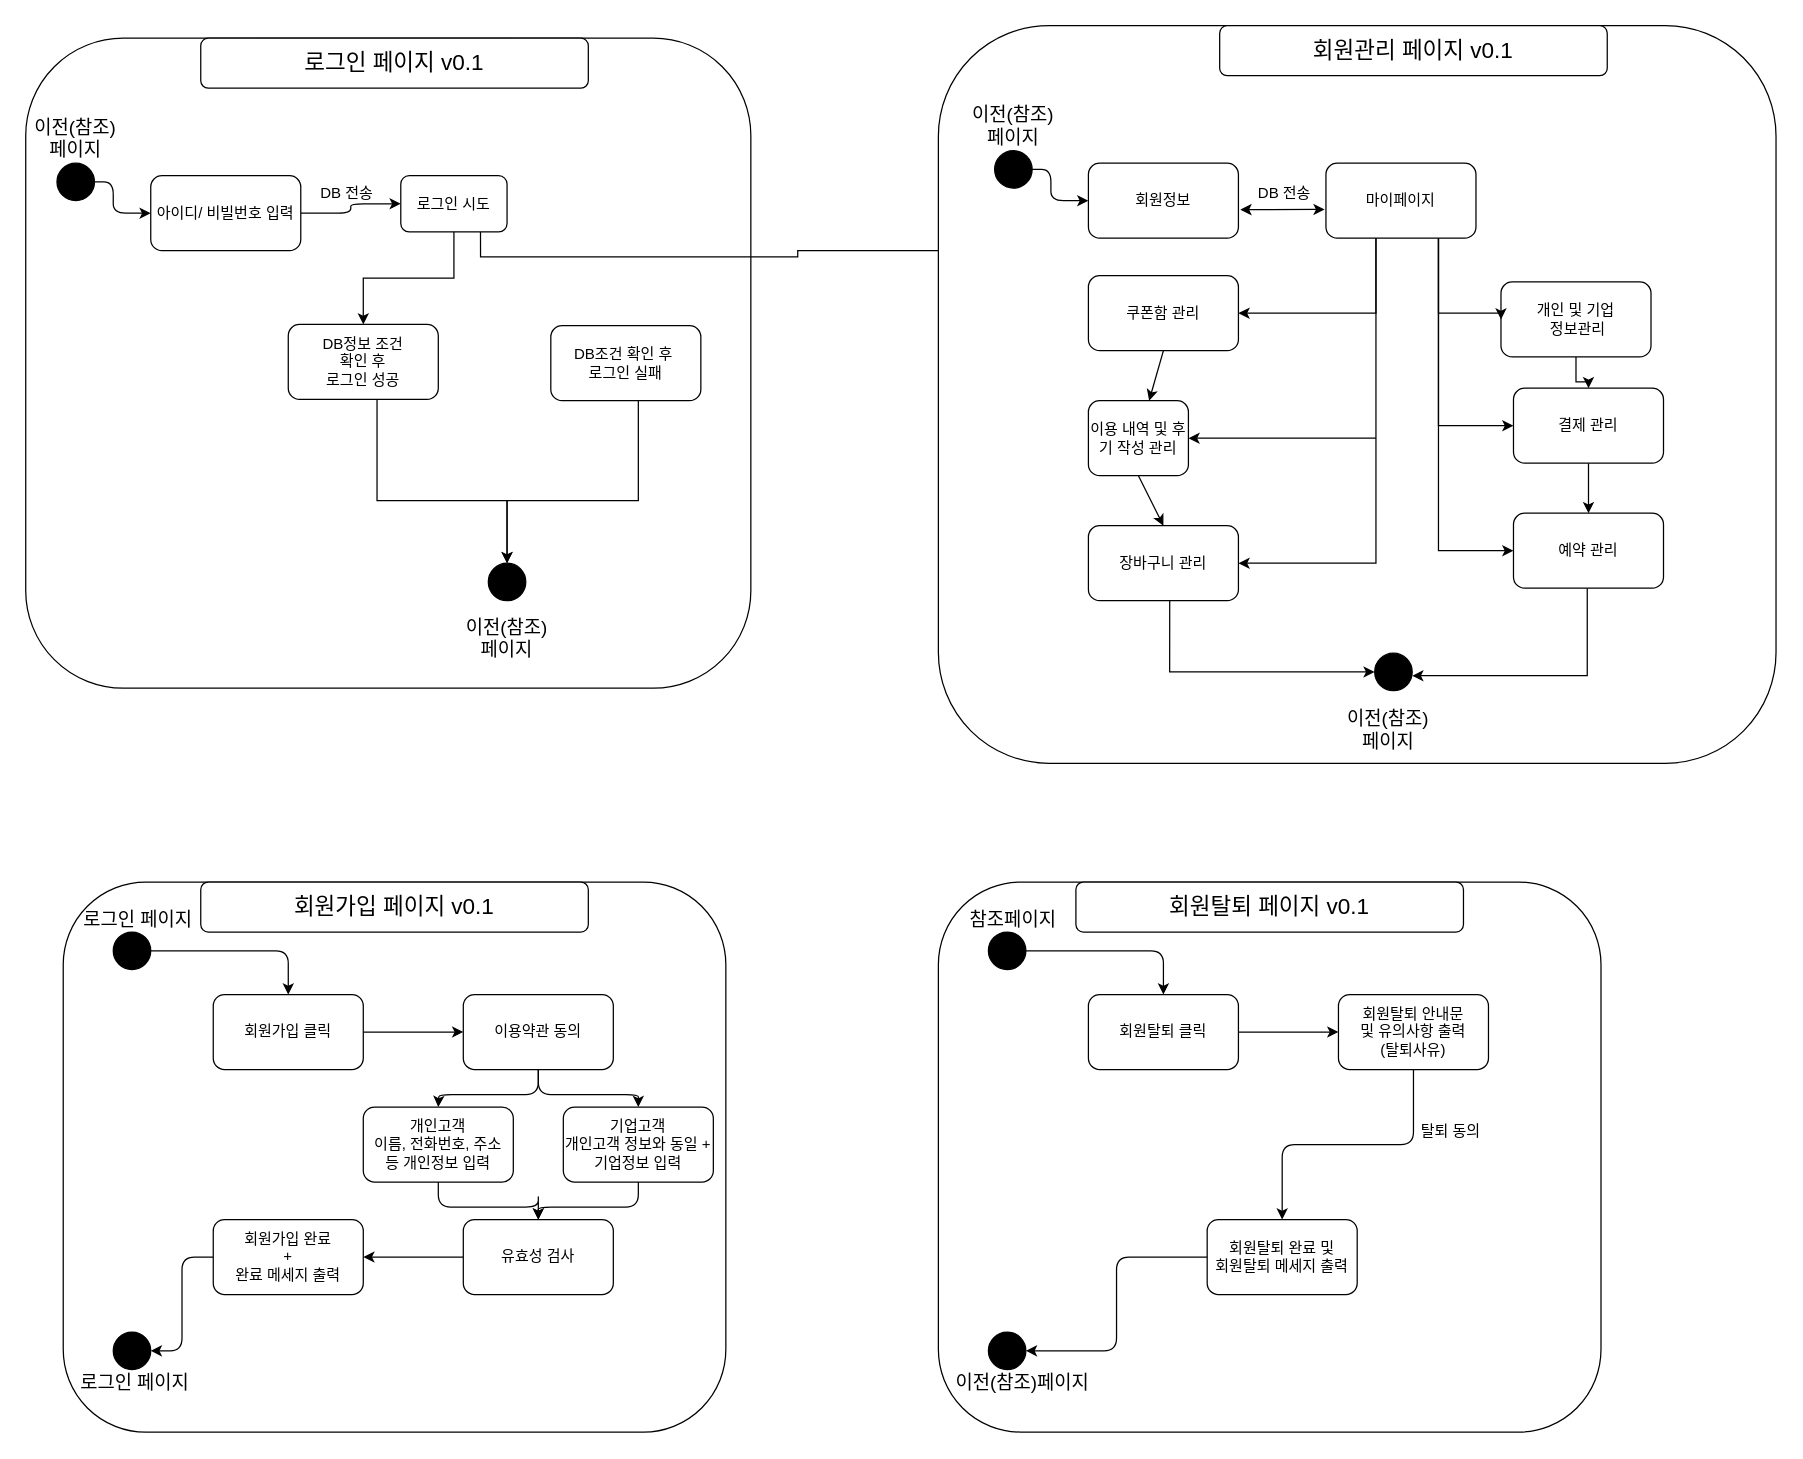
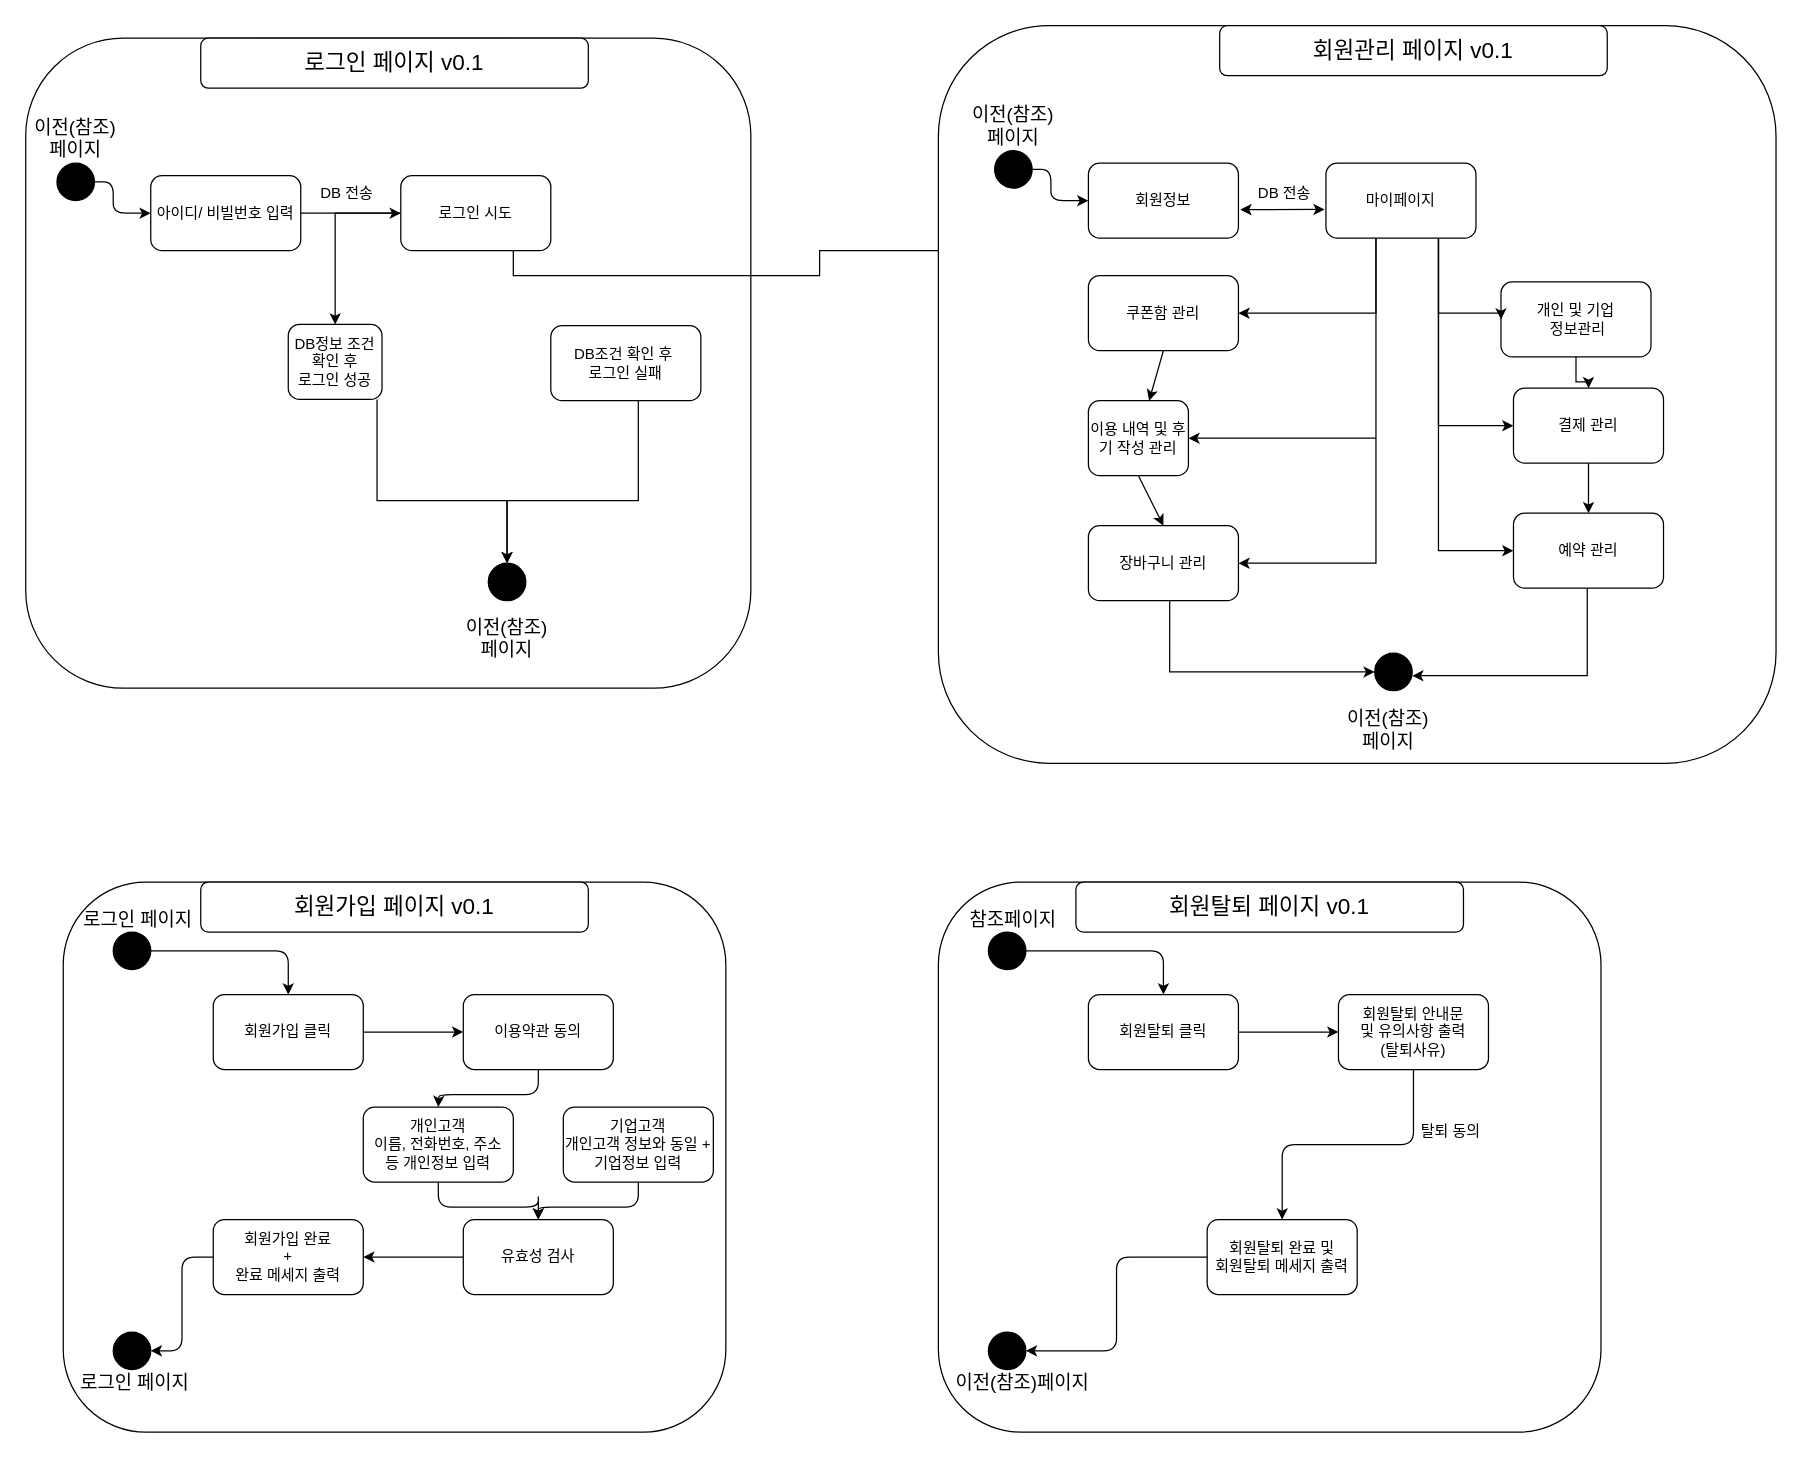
node "로그인 시도": size 106x56 -> 150x75
node "DB정보 조건 확인 후 로그인 성공": size 150x75 -> 94x75
edge "이용약관 동의" -> "기업고객 개인고객 정보와 동일 + 기업정보 입력": removed
